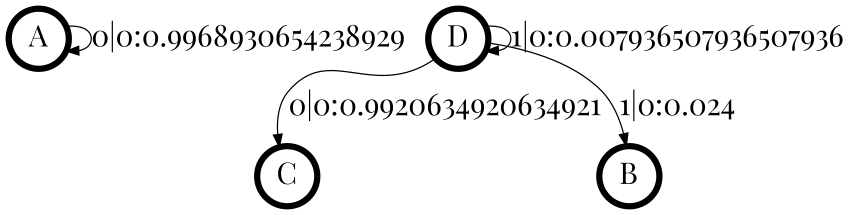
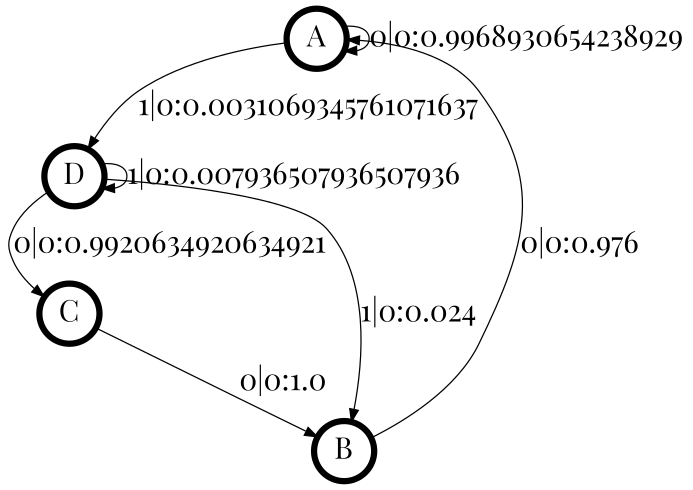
edge "A" -> "D": added, label "1|0:0.0031069345761071637"
edge "B" -> "A": added, label "0|0:0.976"
edge "C" -> "B": added, label "0|0:1.0"
